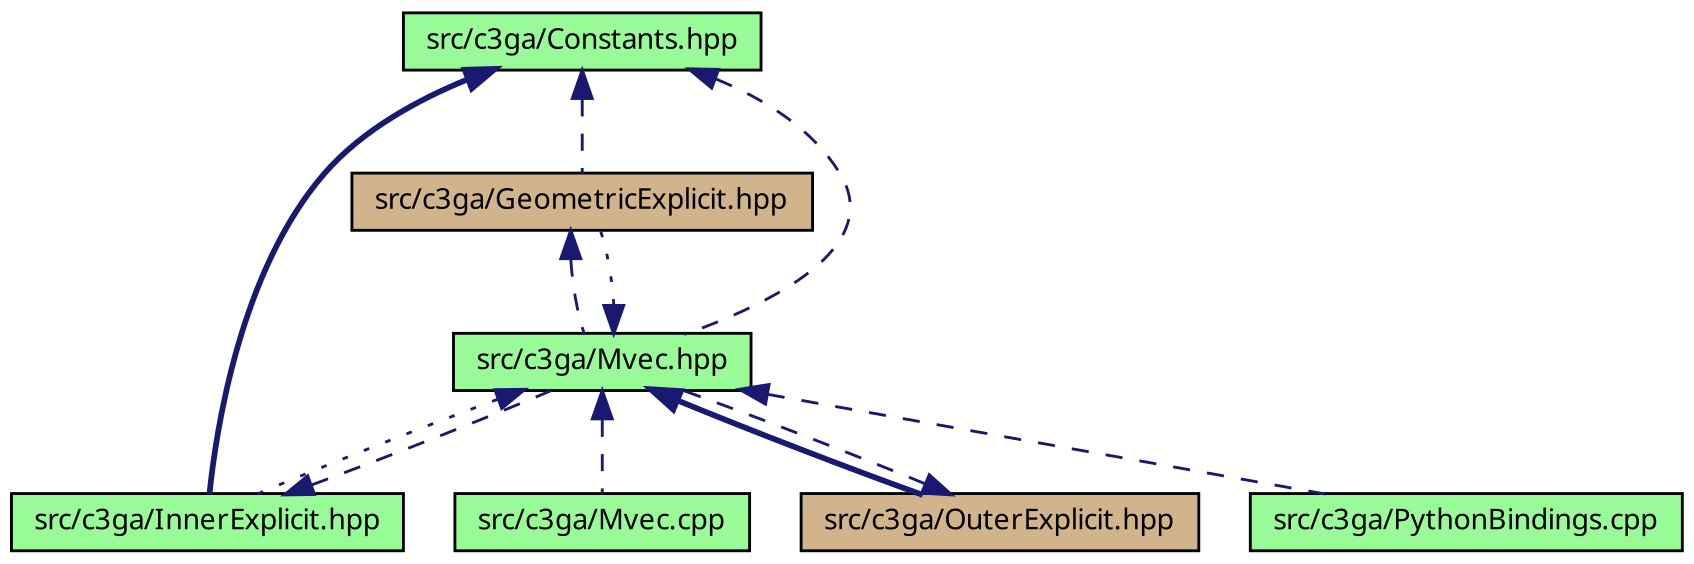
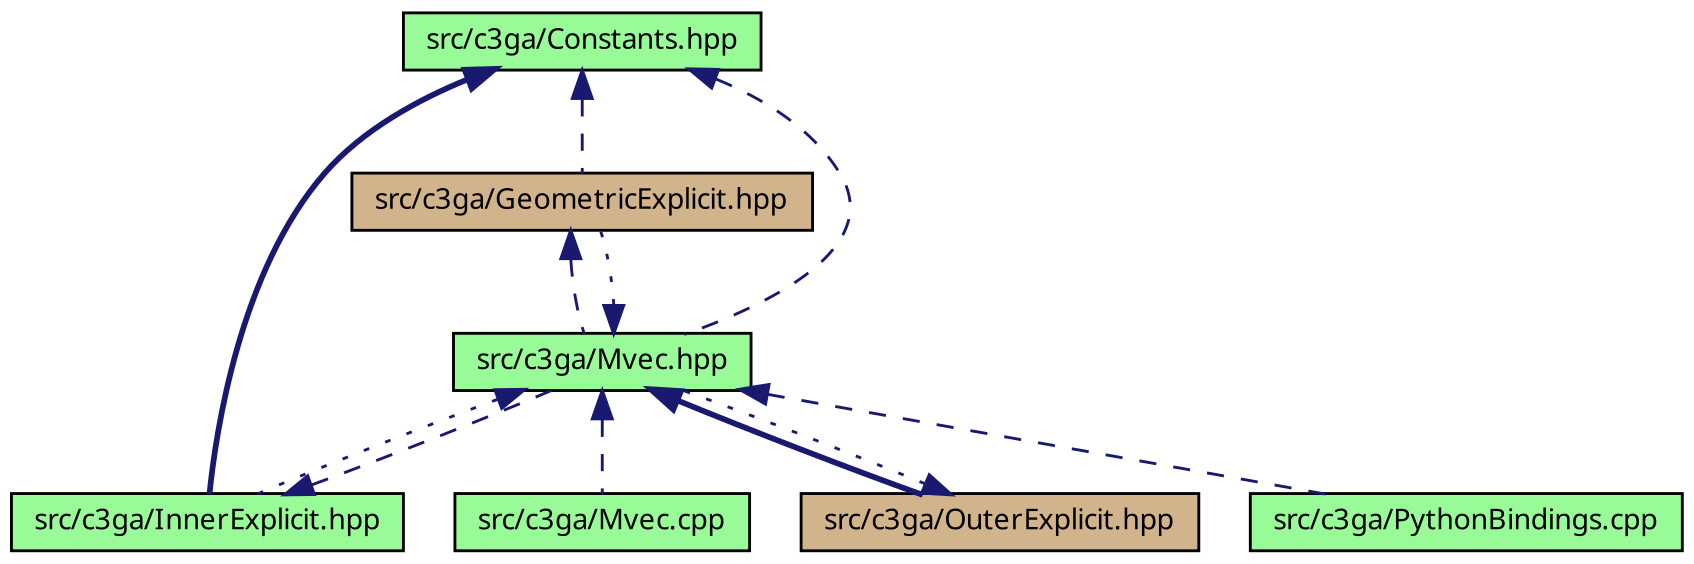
edge "src/c3ga/Mvec.hpp" -> "src/c3ga/OuterExplicit.hpp": style dashed -> dotted
